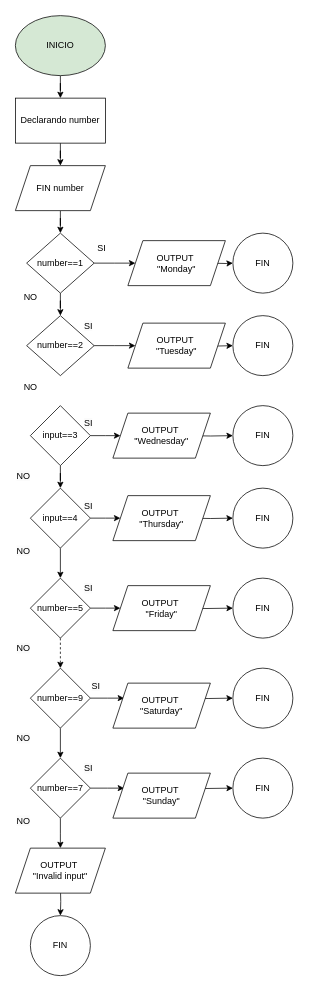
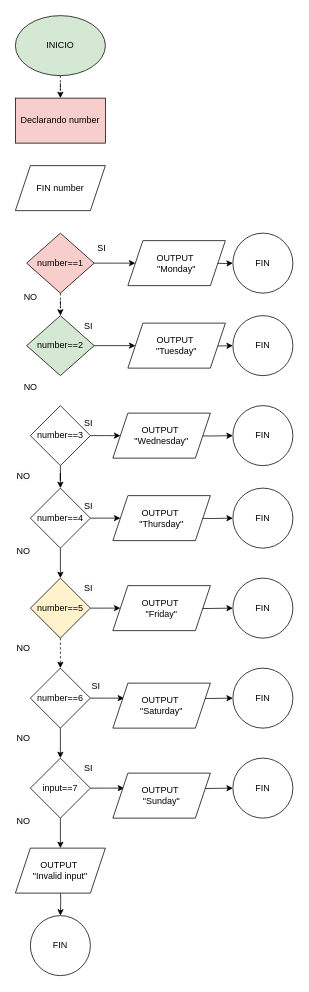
edge "INICIO" -> "Declarando number": style solid -> dashed
node "Declarando number": fillcolor #ffffff -> #f8cecc
edge "Declarando number" -> "FIN number": removed
edge "FIN number" -> "number==1": removed
node "number==1": fillcolor #ffffff -> #f8cecc
edge "number==1" -> "number==2": style solid -> dashed
node "number==2": fillcolor #ffffff -> #d5e8d4
node "input==3": label "input==3" -> "number==3"
node "input==4": label "input==4" -> "number==4"
node "number==5": fillcolor #ffffff -> #fff2cc
node "number==9": label "number==9" -> "number==6"
node "number==7": label "number==7" -> "input==7"
